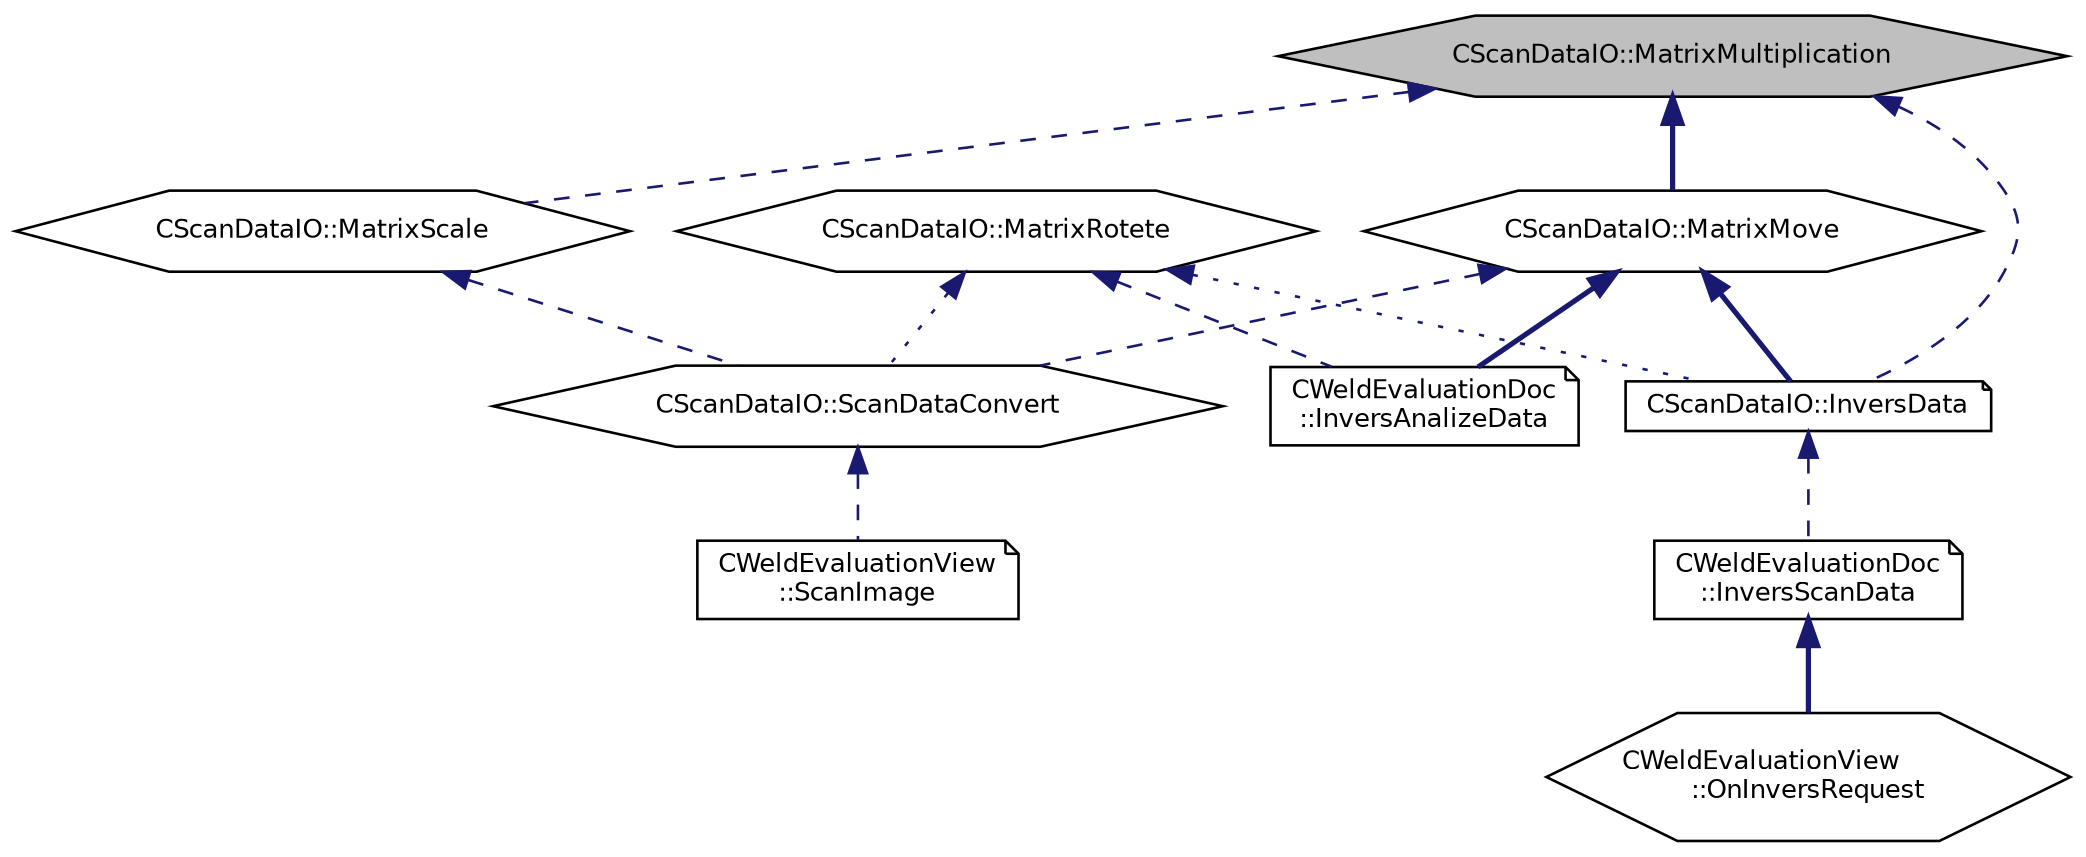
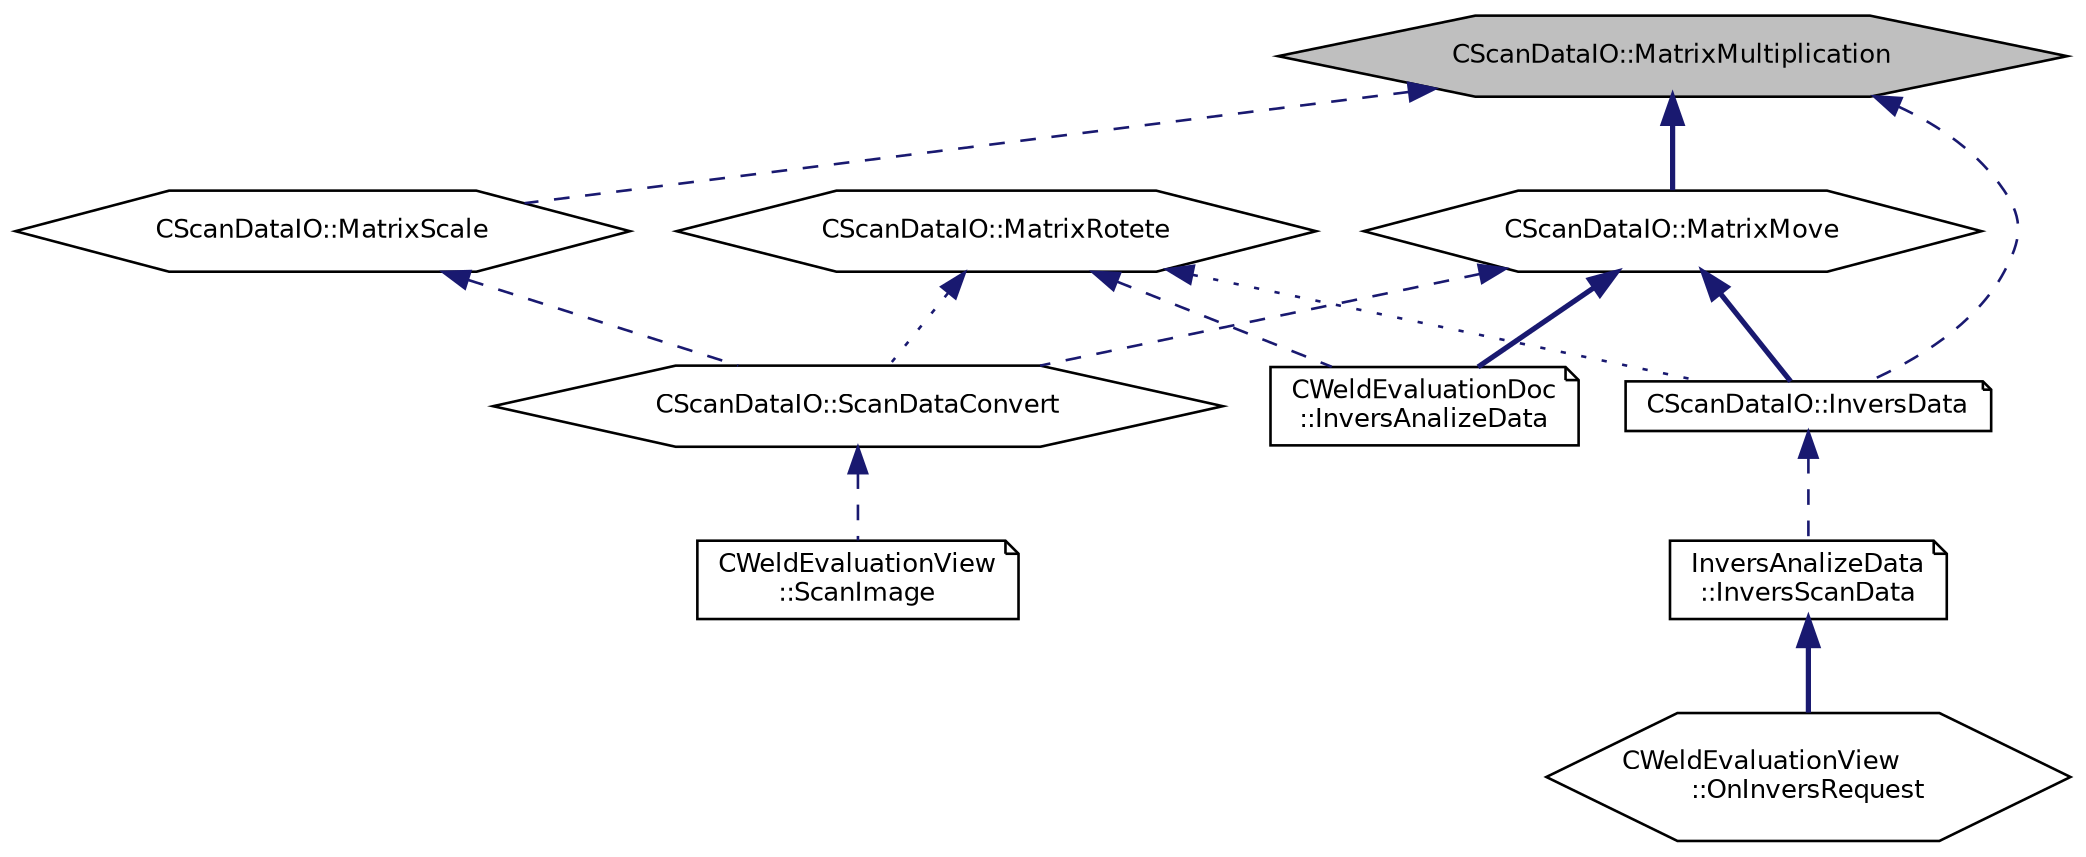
node "CWeldEvaluationDoc ::InversScanData": label "CWeldEvaluationDoc ::InversScanData" -> "InversAnalizeData ::InversScanData"
